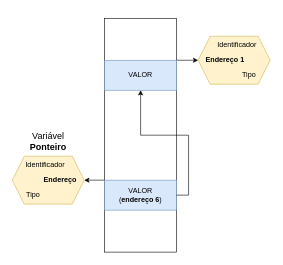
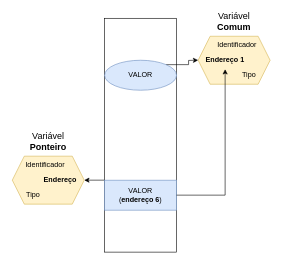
node "Variável Comum": added
node "VALOR": shape rectangle -> ellipse
edge "VALOR (endereço 6)" -> "VALOR": now "VALOR (endereço 6)" -> "Endereço 1"
